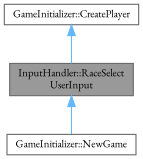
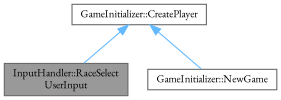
edge "GameInitializer::NewGame" -> "InputHandler::RaceSelect UserInput": now "GameInitializer::NewGame" -> "GameInitializer::CreatePlayer"
